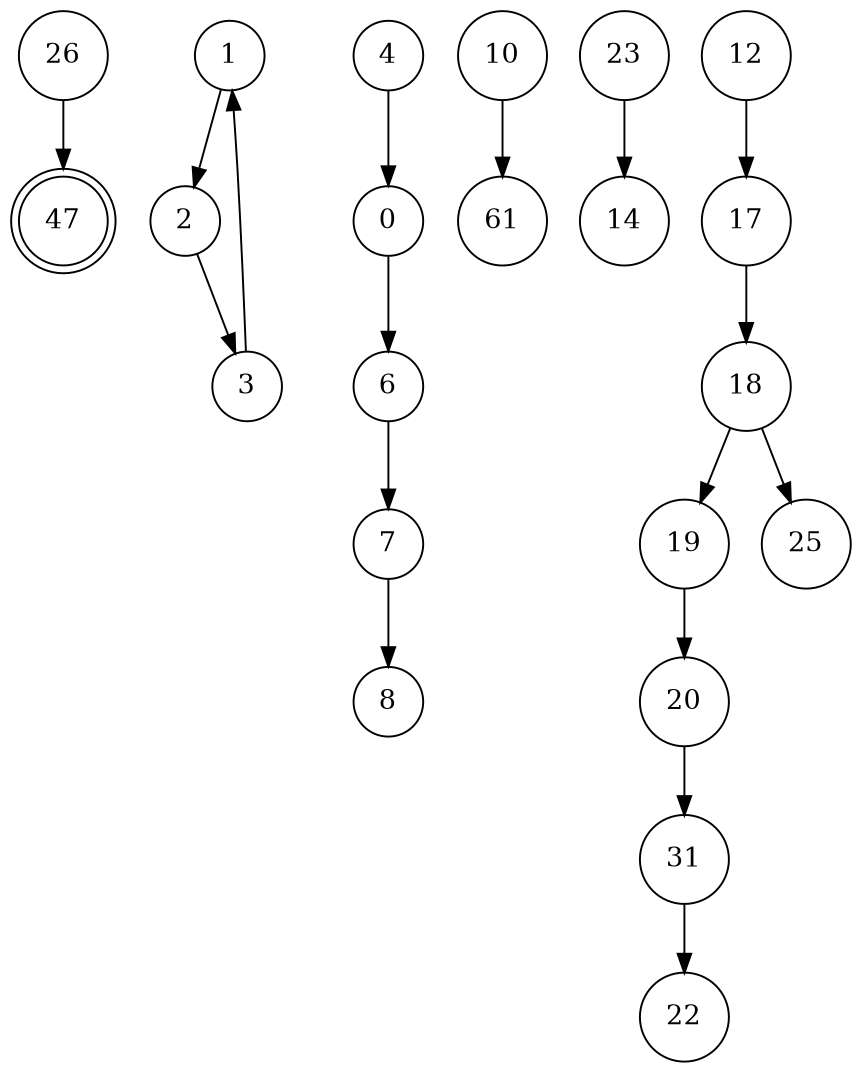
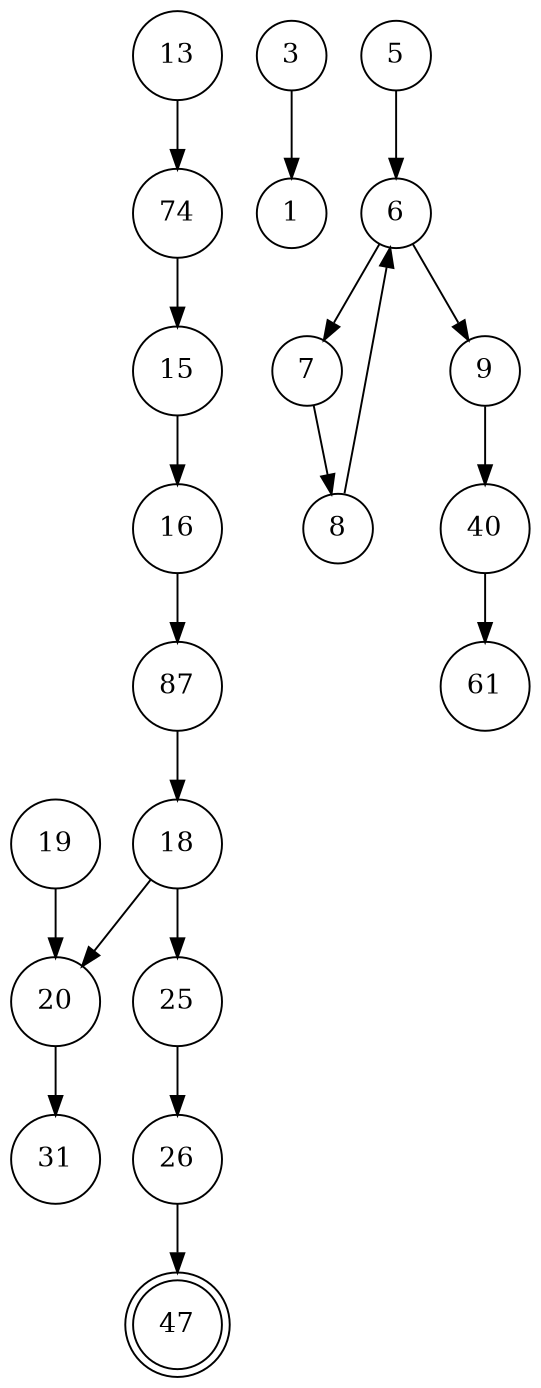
node "4": removed
node "10": label "10" -> "40"
node "23": label "23" -> "13"
node "12": label "12" -> "16"
node "2": removed
node "0": label "0" -> "5"
node "14": label "14" -> "74"
node "17": label "17" -> "87"
node "15": added
node "9": added
edge "8" -> "6": added
edge "18" -> "19": now "18" -> "20"
node "22": removed
edge "25" -> "26": added
